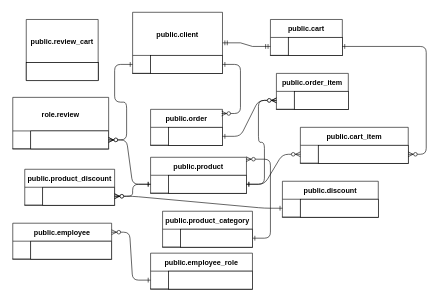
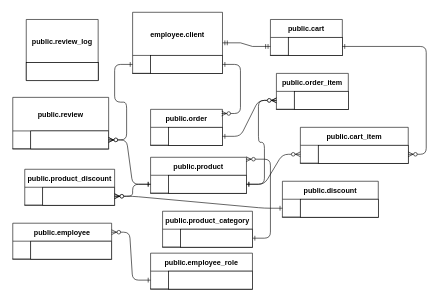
node "public.client": label "public.client" -> "employee.client"
node "public.review_cart": label "public.review_cart" -> "public.review_log"
node "role.review": label "role.review" -> "public.review"
